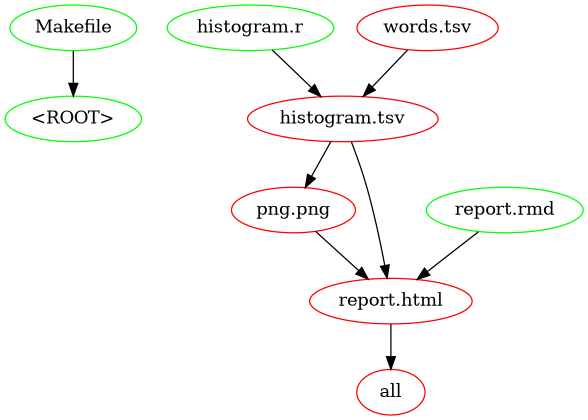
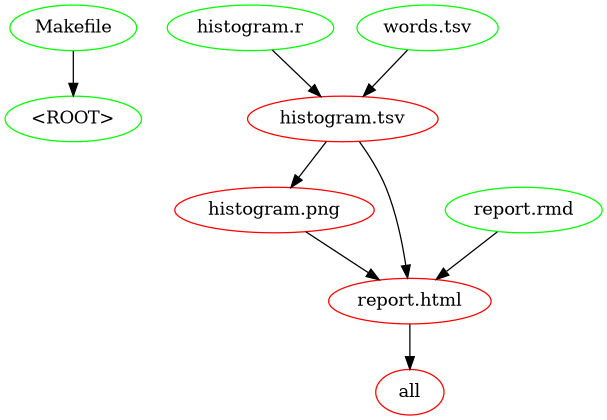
node "words.tsv": color red -> green
node "png.png": label "png.png" -> "histogram.png"
